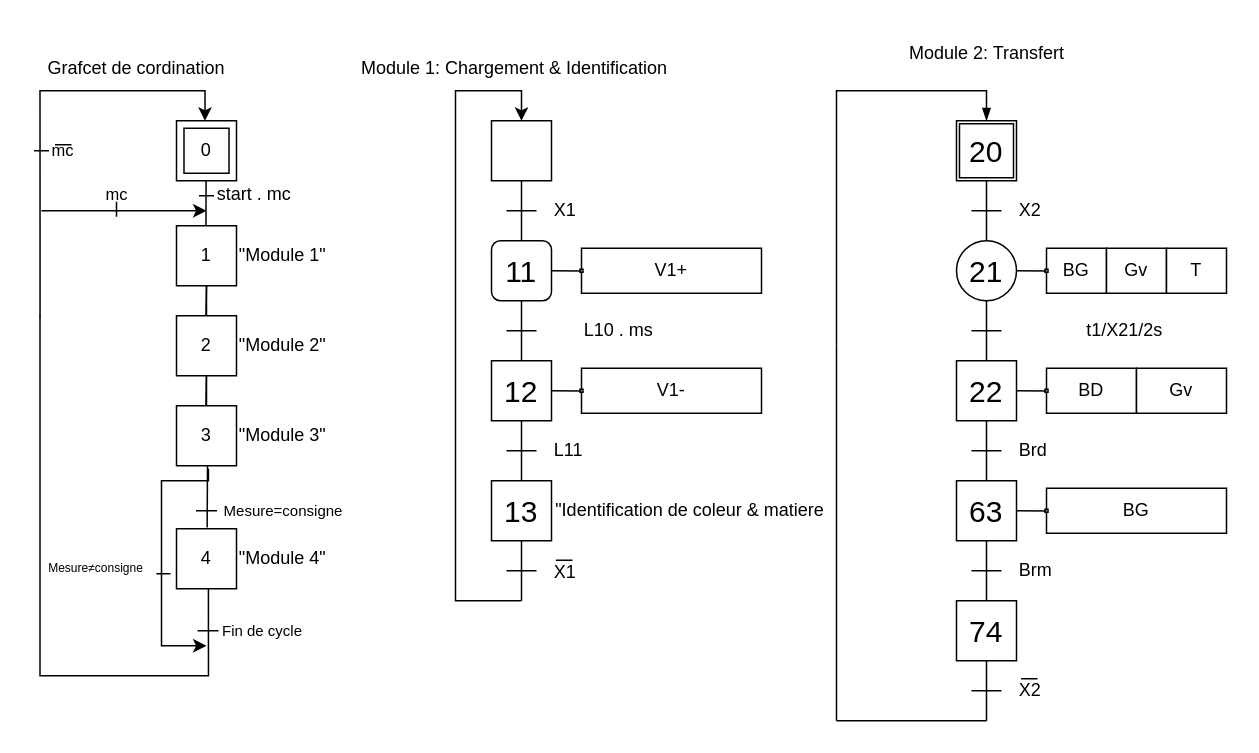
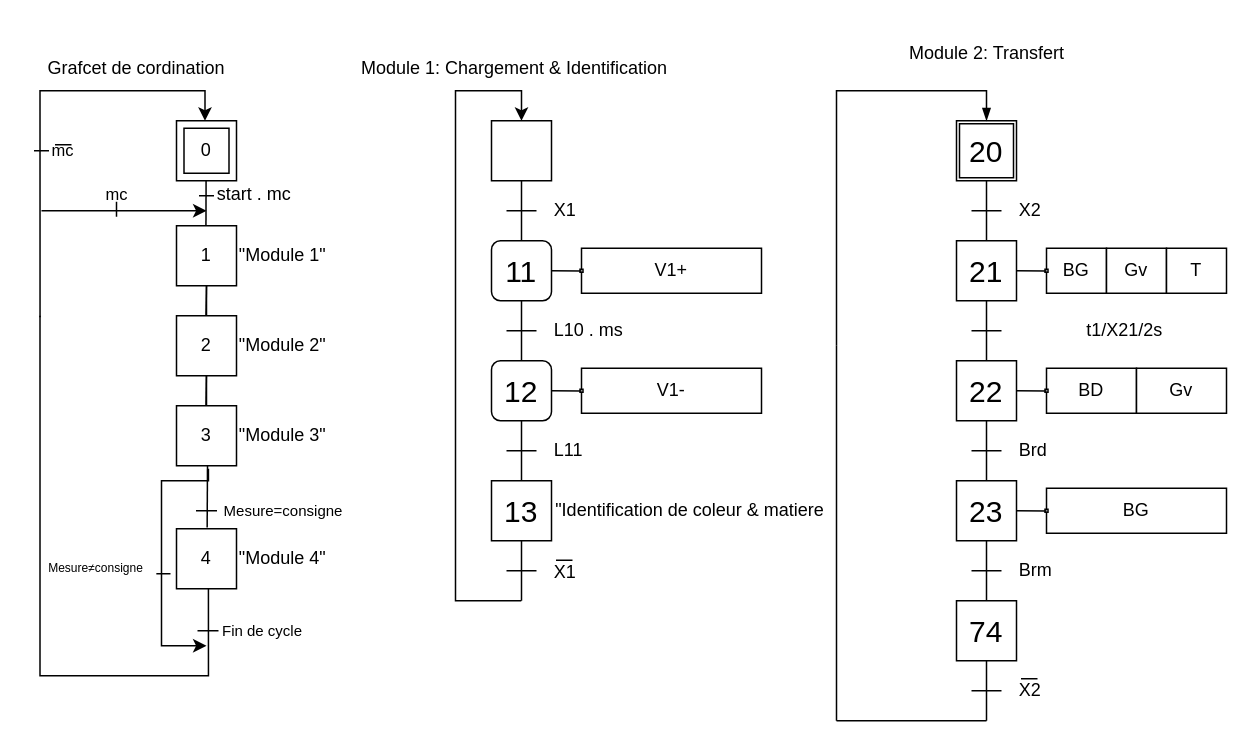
node "21": shape ellipse -> rectangle
node "L10 . ms": moved (611, 331) -> (581, 331)
node "12": shape rectangle -> rounded rectangle
node "63": label "63" -> "23"
